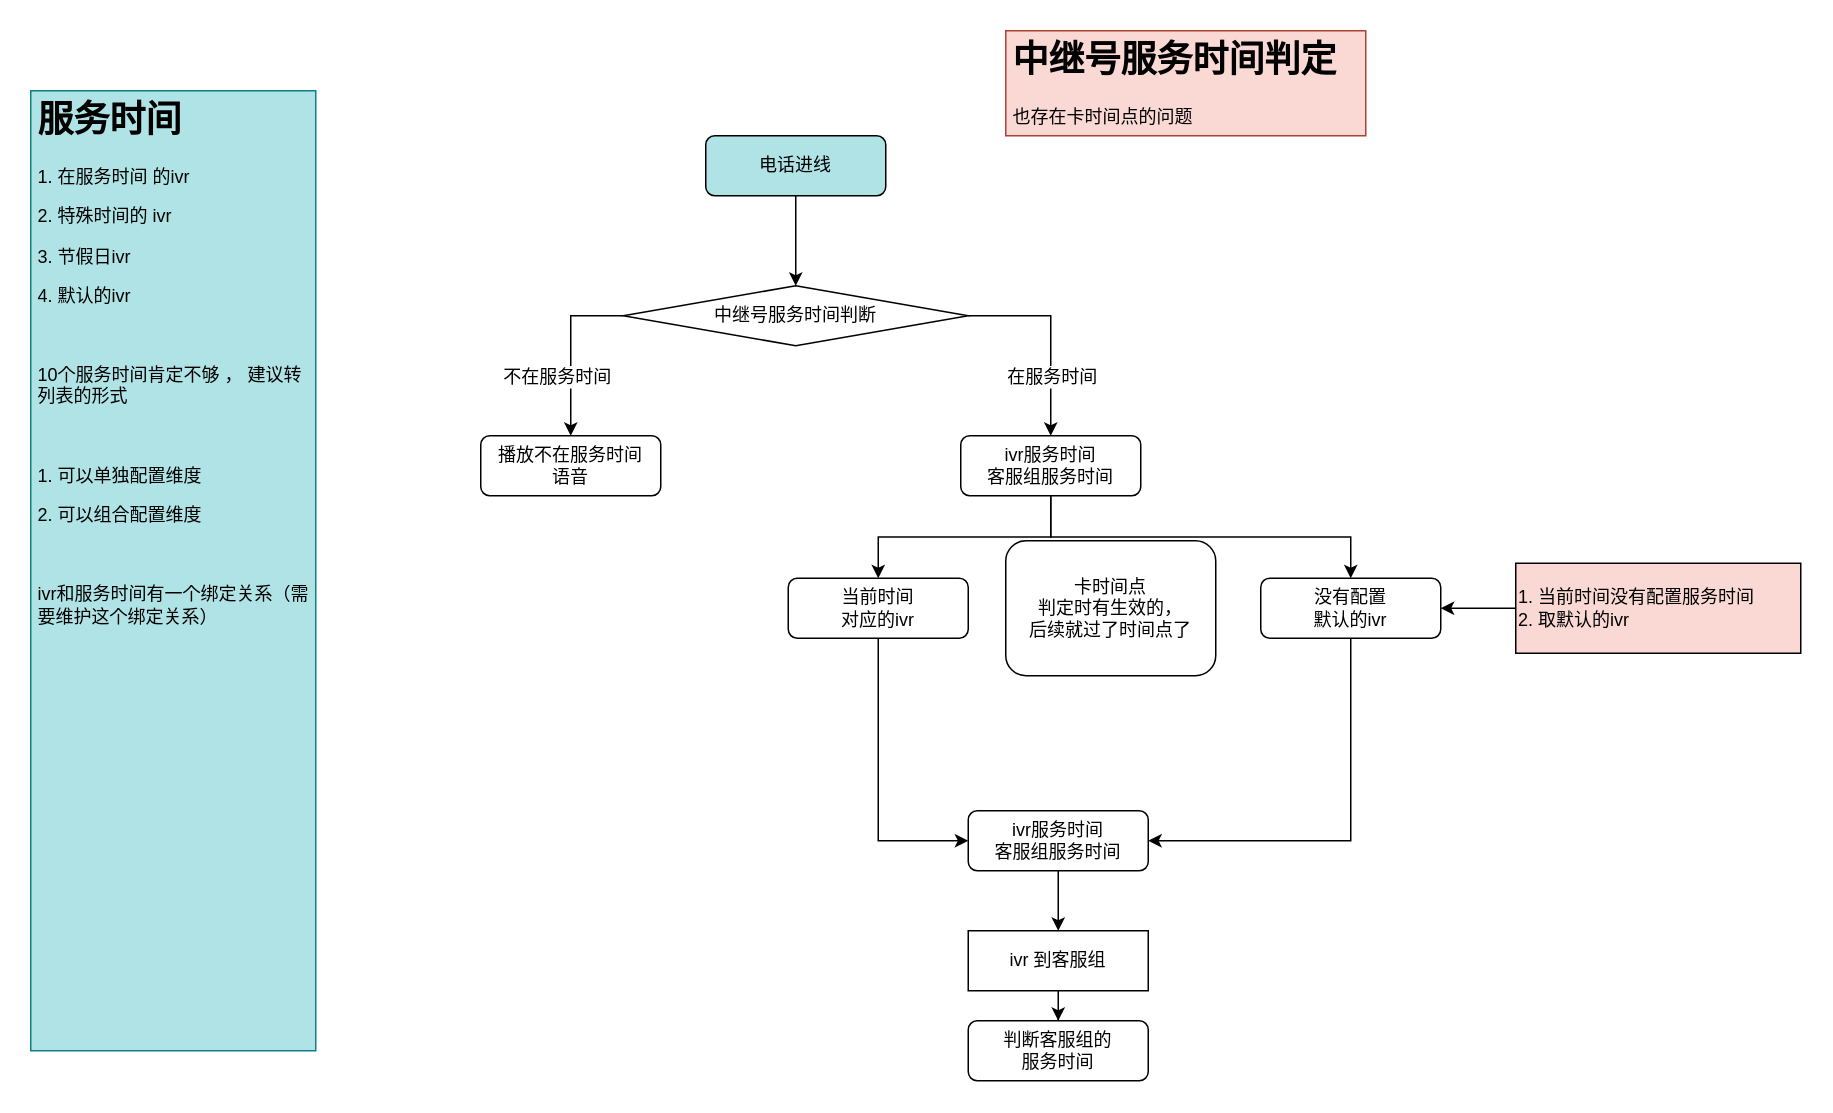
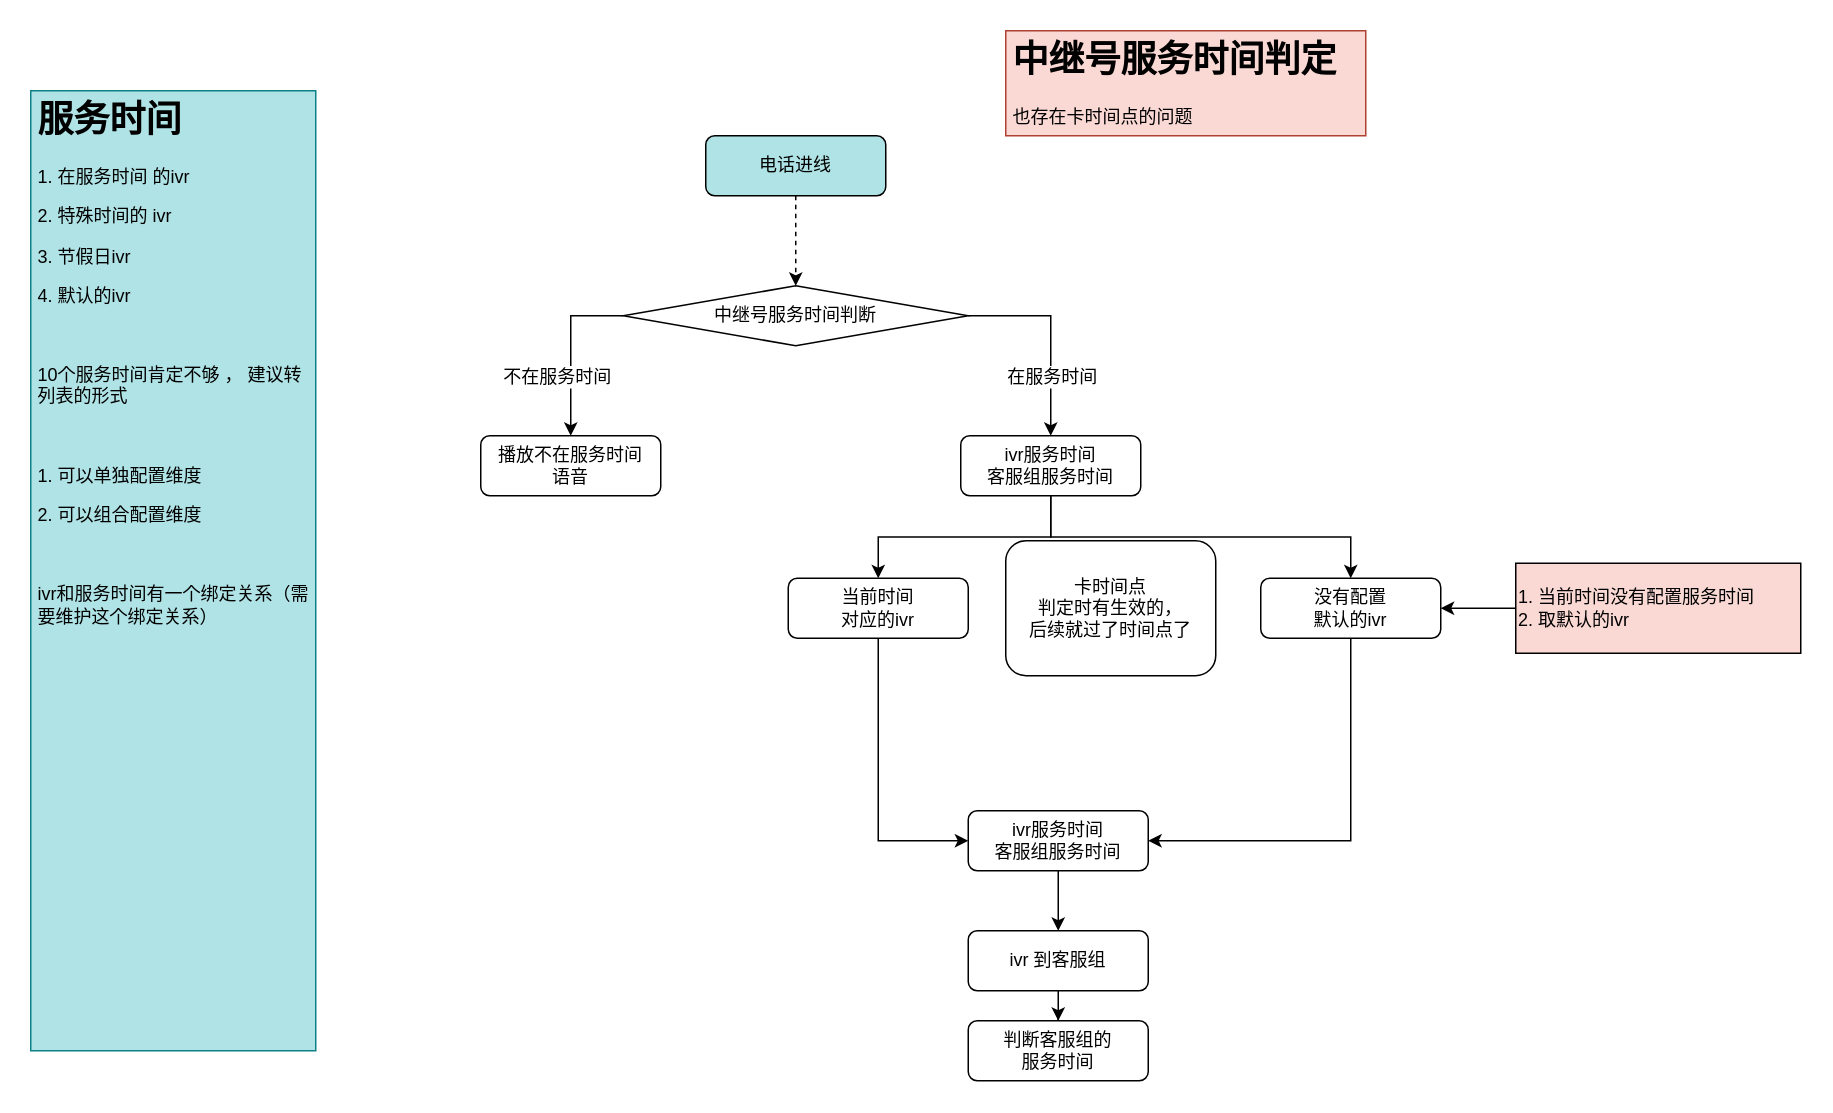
edge "电话进线" -> "中继号服务时间判断": style solid -> dashed
node "ivr 到客服组": shape rectangle -> rounded rectangle
